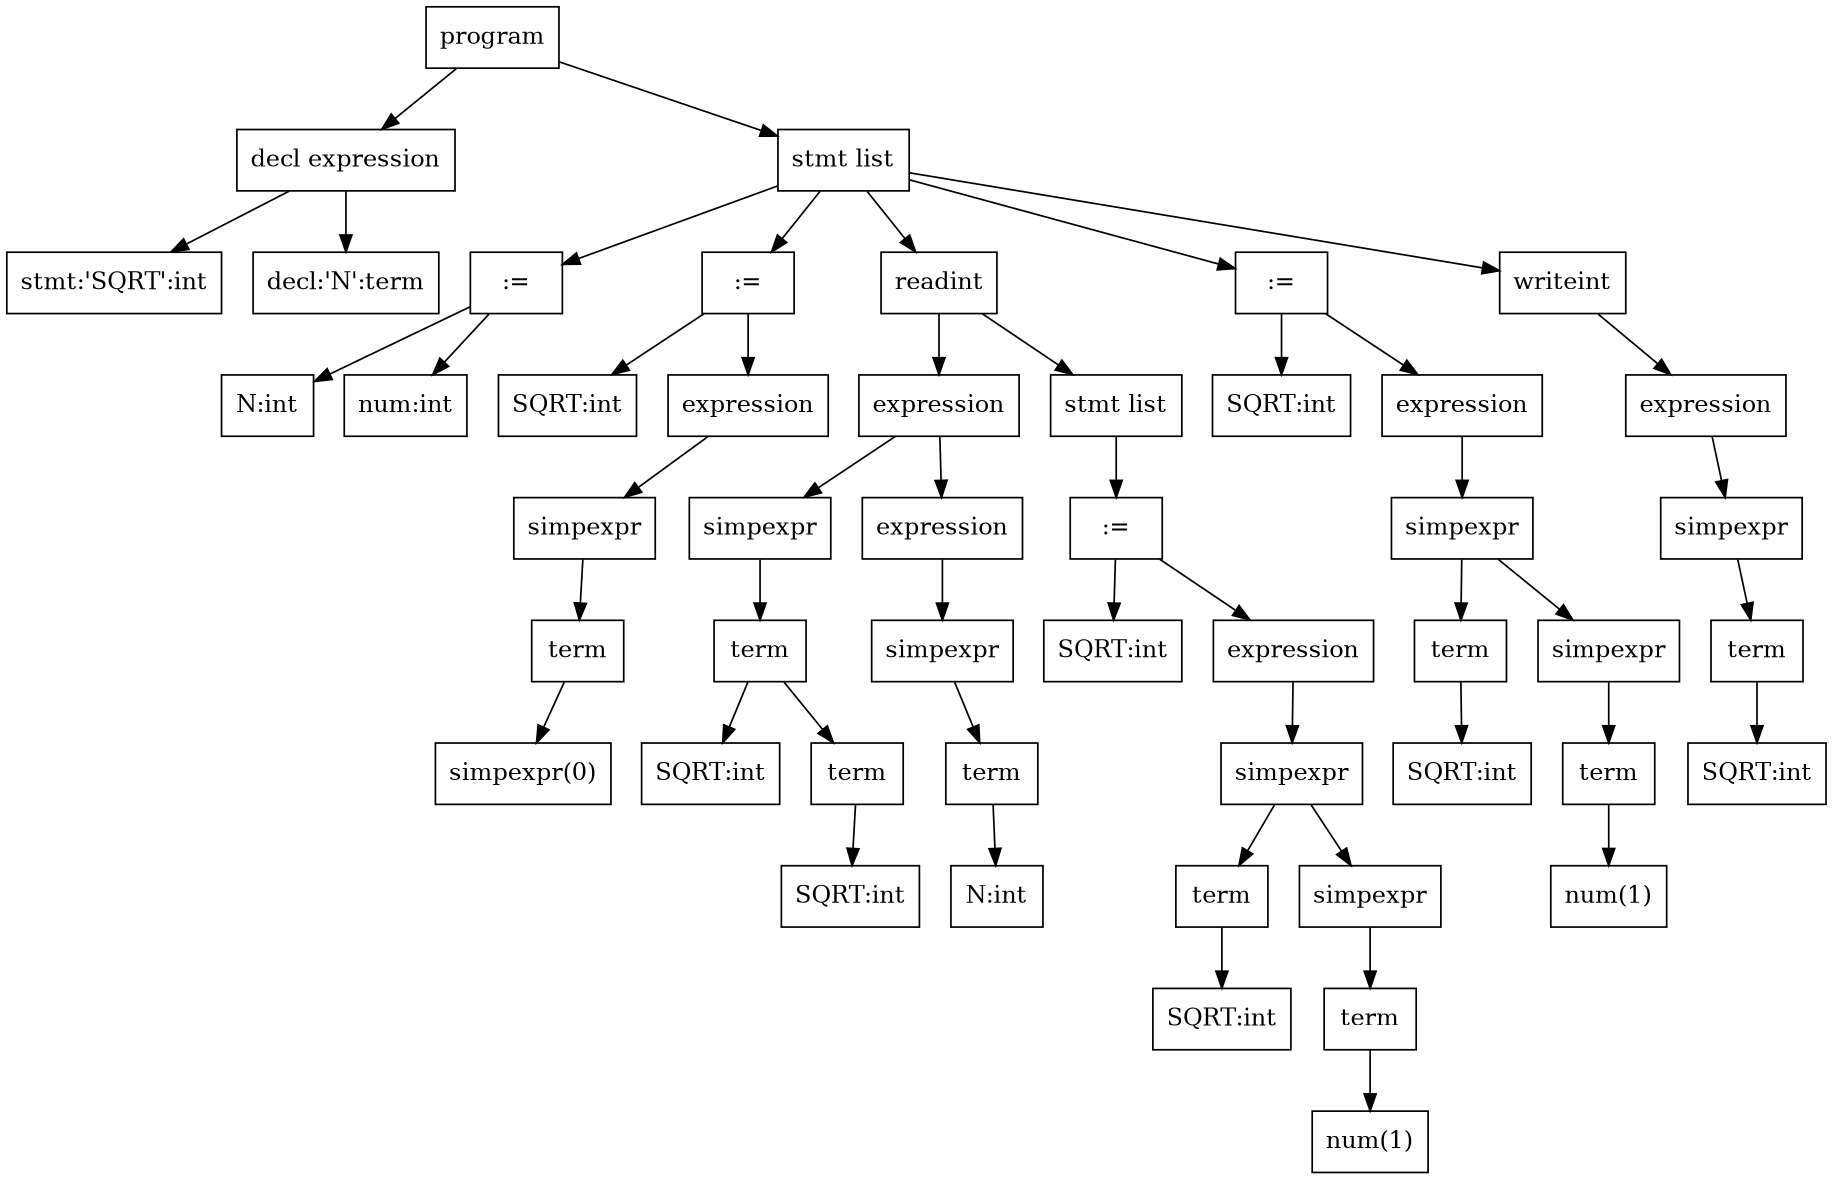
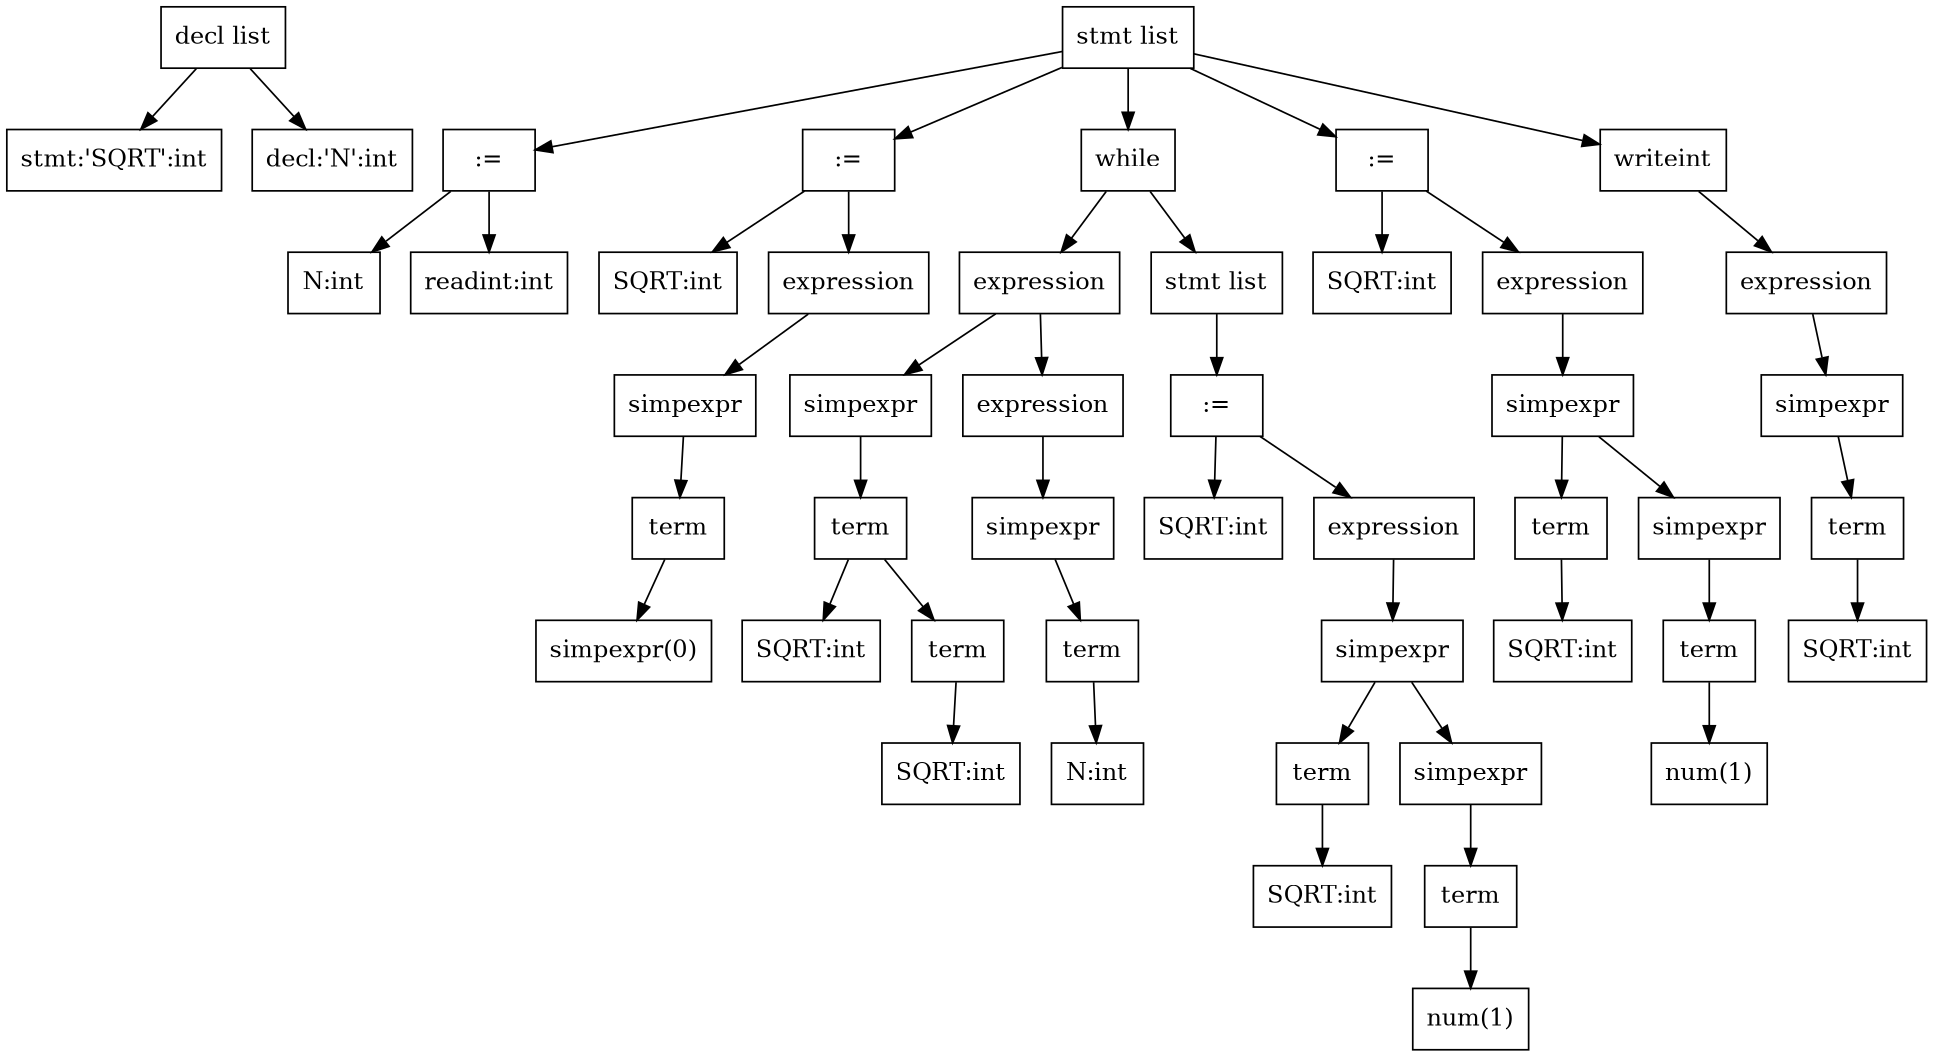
node "program": removed
node "decl expression": label "decl expression" -> "decl list"
node "decl:'N':term": label "decl:'N':term" -> "decl:'N':int"
node "readint": label "readint" -> "while"
node "num:int": label "num:int" -> "readint:int"
